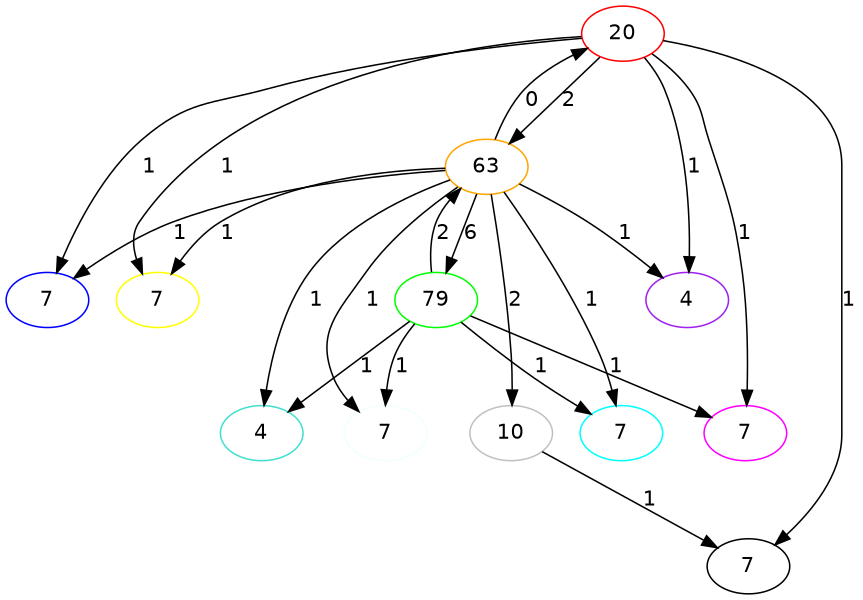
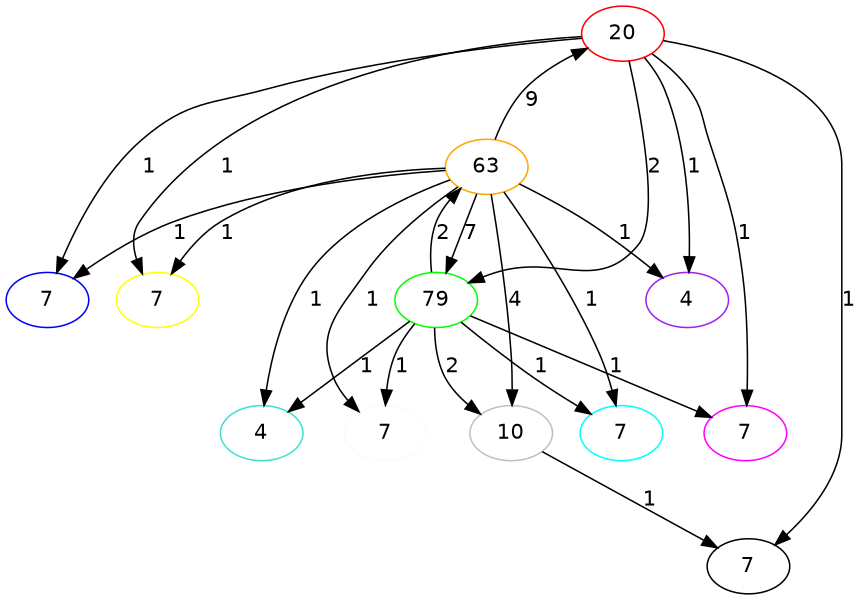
edge "20" -> "63": now "20" -> "79"
edge "63" -> "20": label "0" -> "9"
edge "63" -> "79": label "6" -> "7"
edge "63" -> "10": label "2" -> "4"
edge "79" -> "10": added, label "2"
